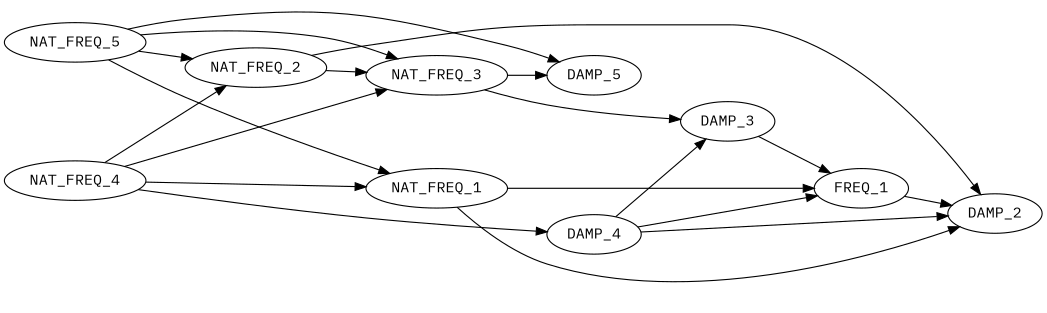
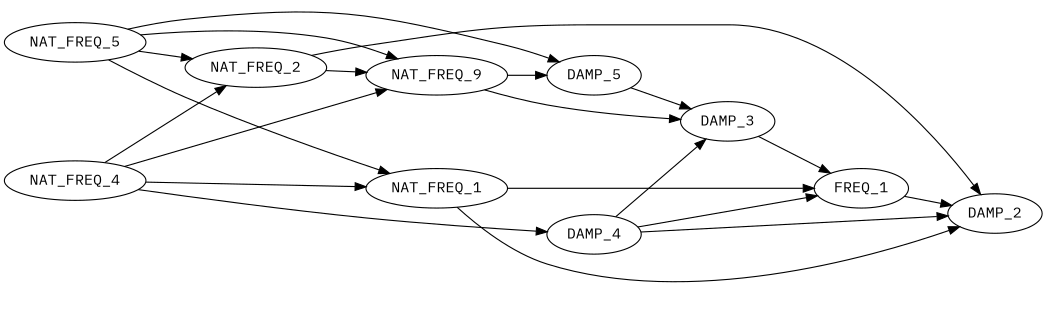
node "NAT_FREQ_3": label "NAT_FREQ_3" -> "NAT_FREQ_9"
edge "DAMP_5" -> "DAMP_3": added
